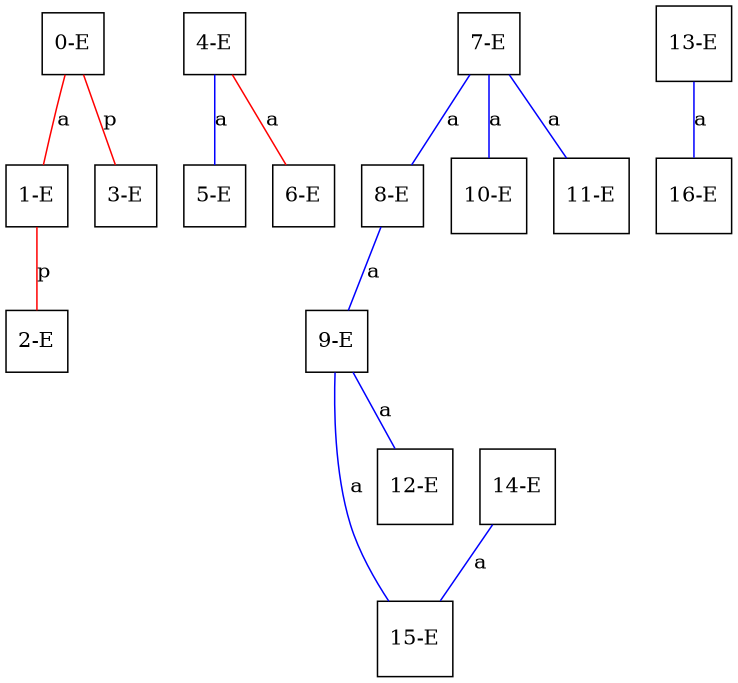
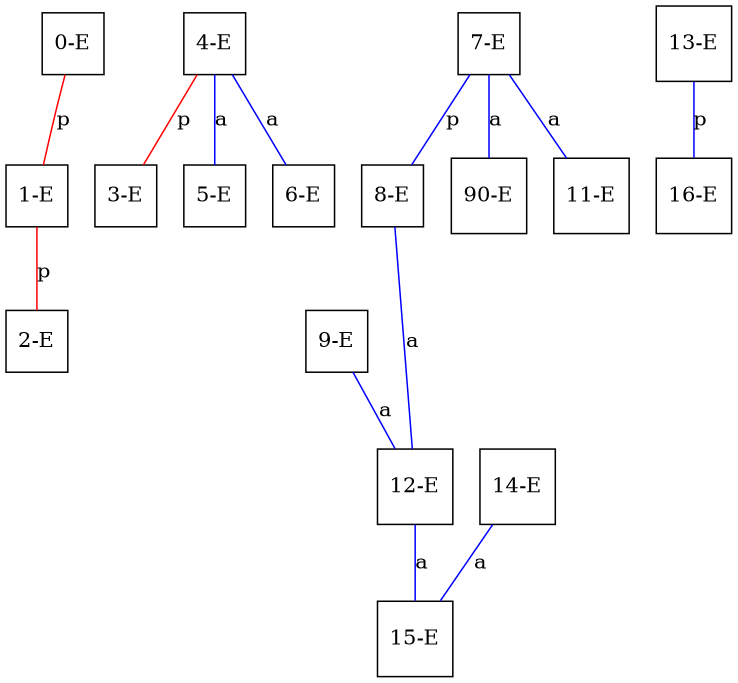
edge "0-E" -- "1-E": label "a" -> "p"
edge "0-E" -- "3-E": now "4-E" -- "3-E"
edge "4-E" -- "6-E": color red -> blue
edge "7-E" -- "8-E": label "a" -> "p"
edge "13-E" -- "16-E": label "a" -> "p"
node "10-E": label "10-E" -> "90-E"
edge "8-E" -- "9-E": now "8-E" -- "12-E"
edge "9-E" -- "15-E": now "12-E" -- "15-E"
